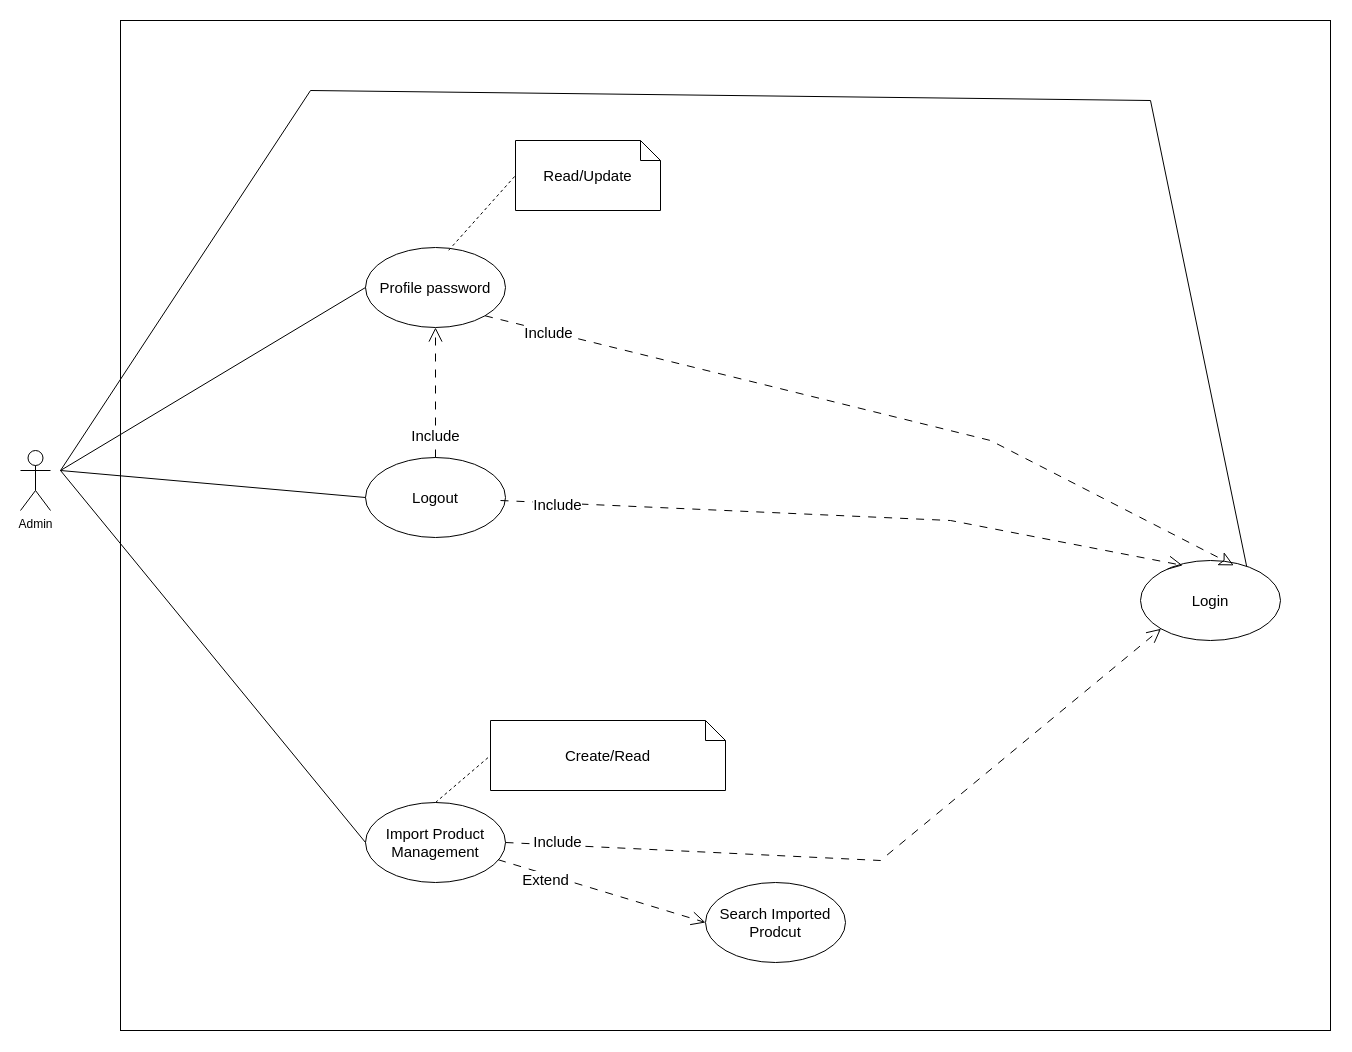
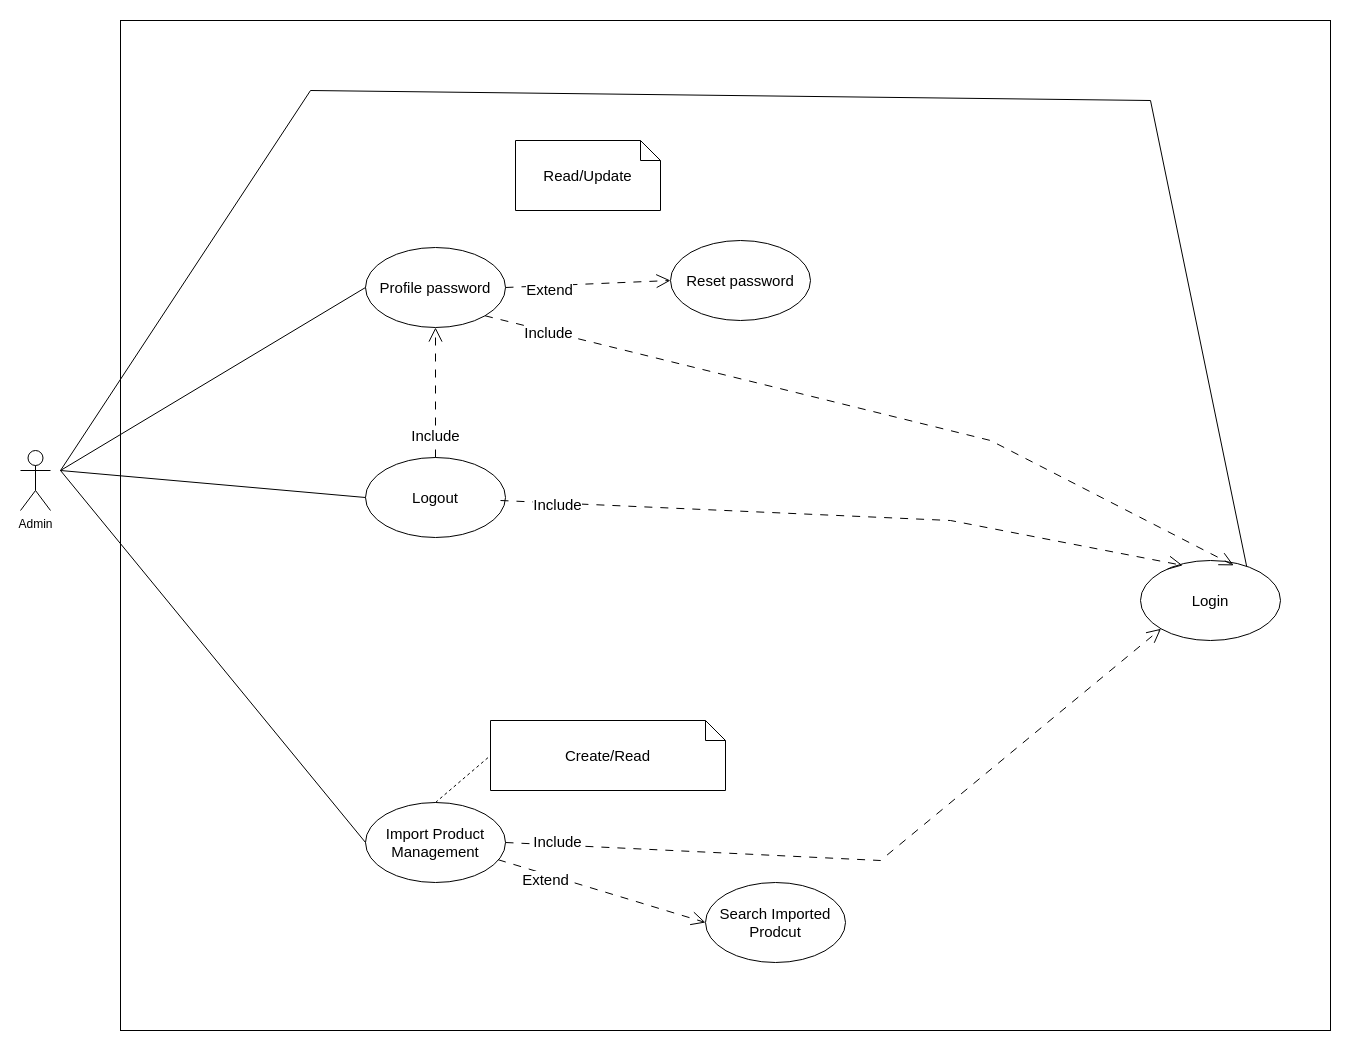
edge "Read/Update" -- "Profile password": removed
node "Reset password": added
edge "Profile password" -> "Reset password": added, label "Extend"
edge "Profile password" -> "Login": arrowhead classic -> open
